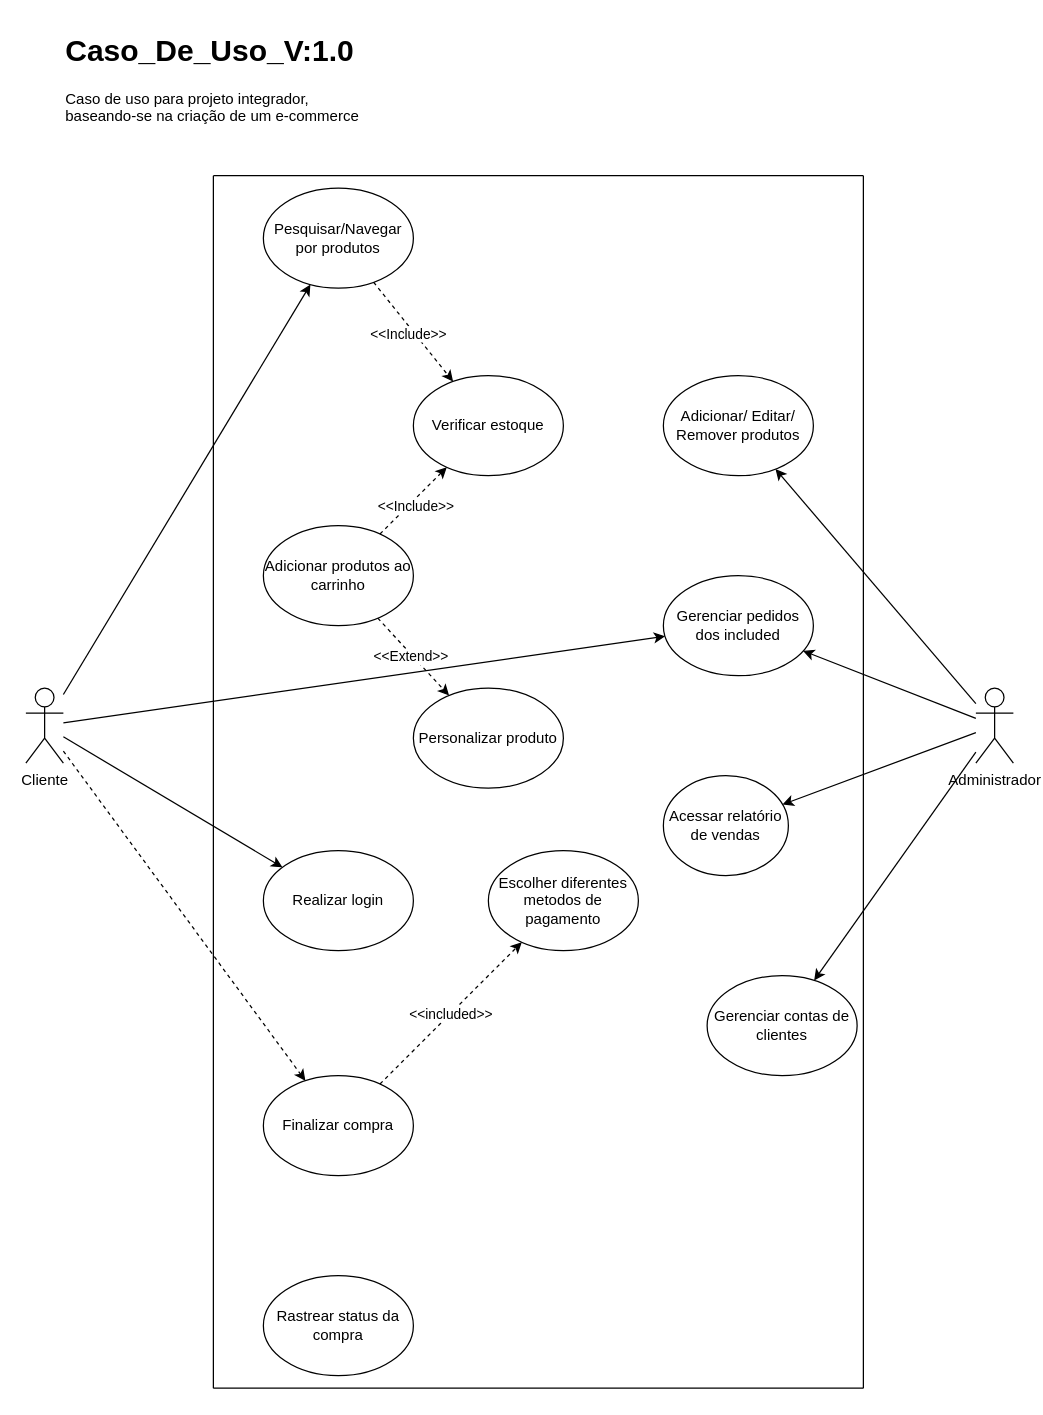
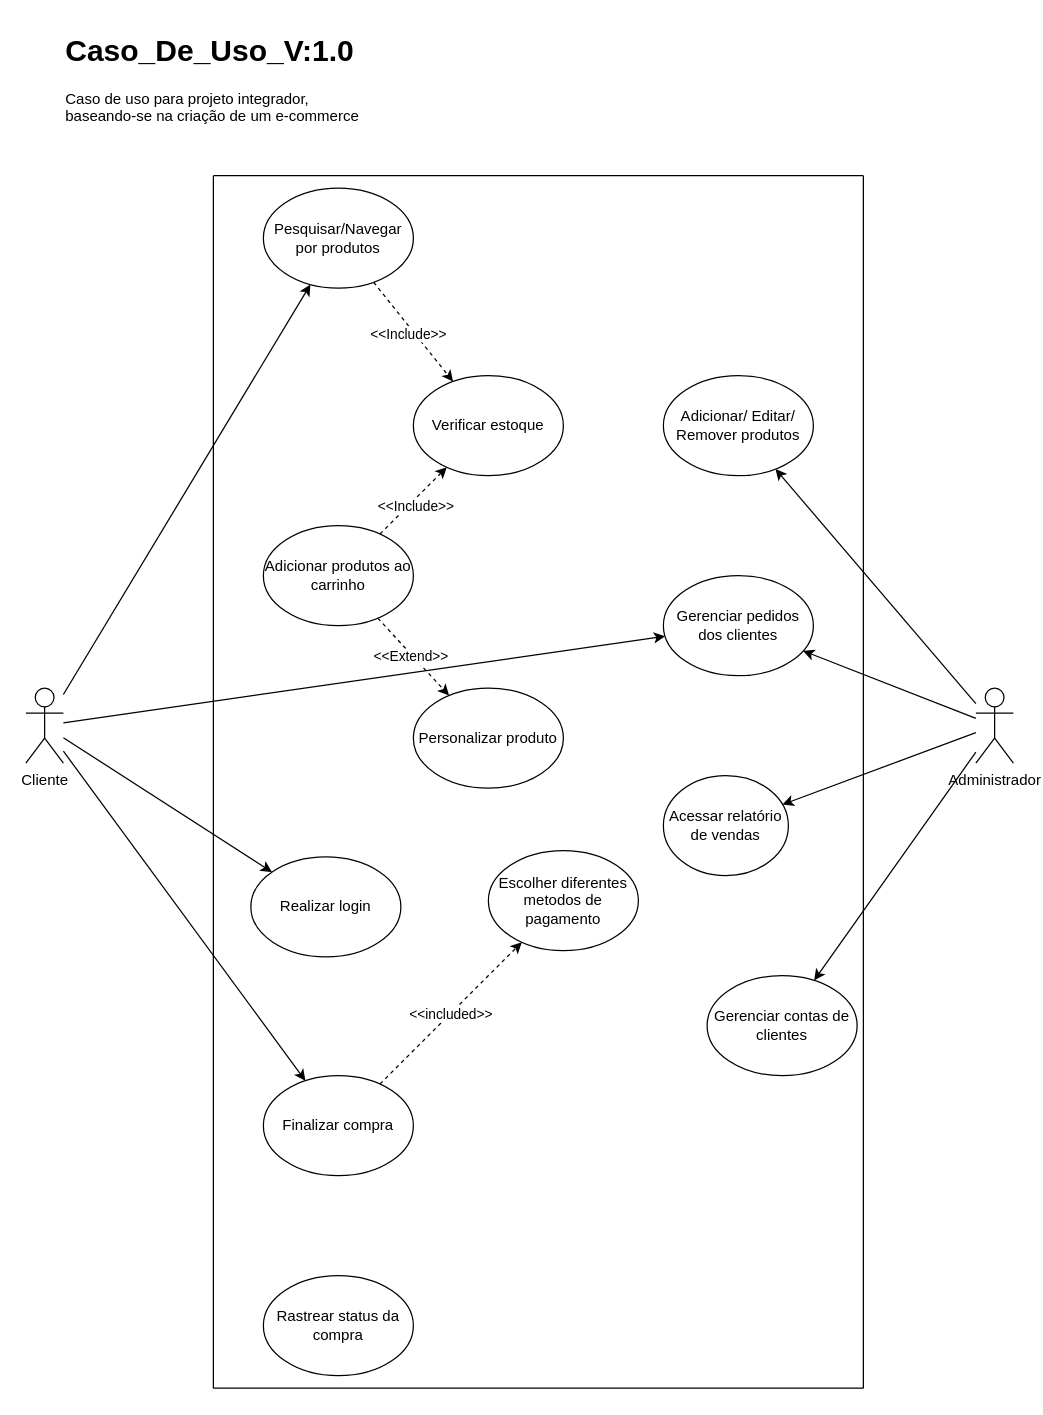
node "Gerenciar pedidos dos included": label "Gerenciar pedidos dos included" -> "Gerenciar pedidos dos clientes"
edge "Cliente" -> "Finalizar compra": style dashed -> solid
node "Realizar login": moved (338, 901) -> (326, 907)
